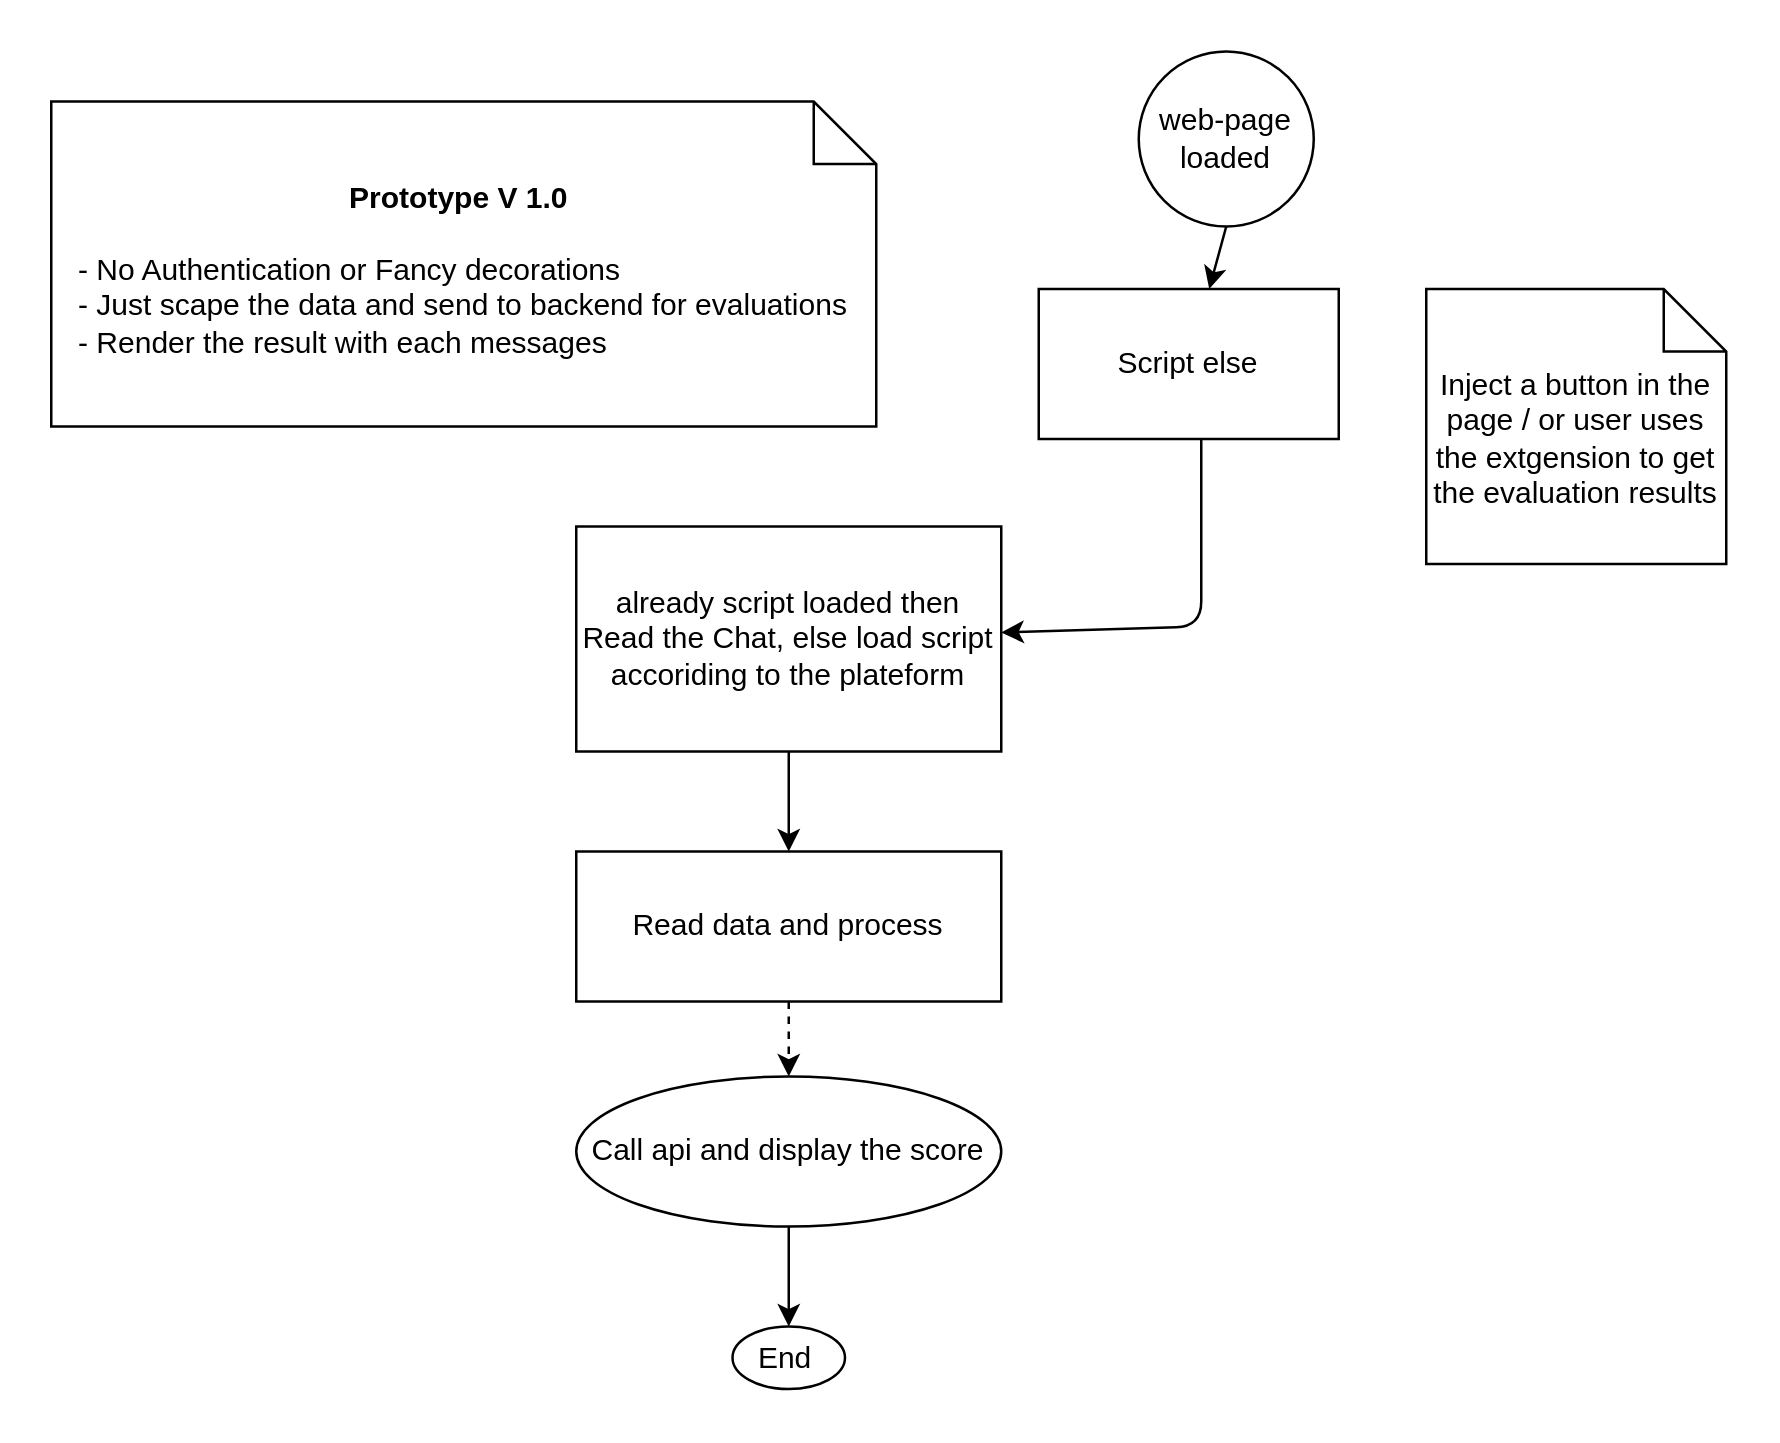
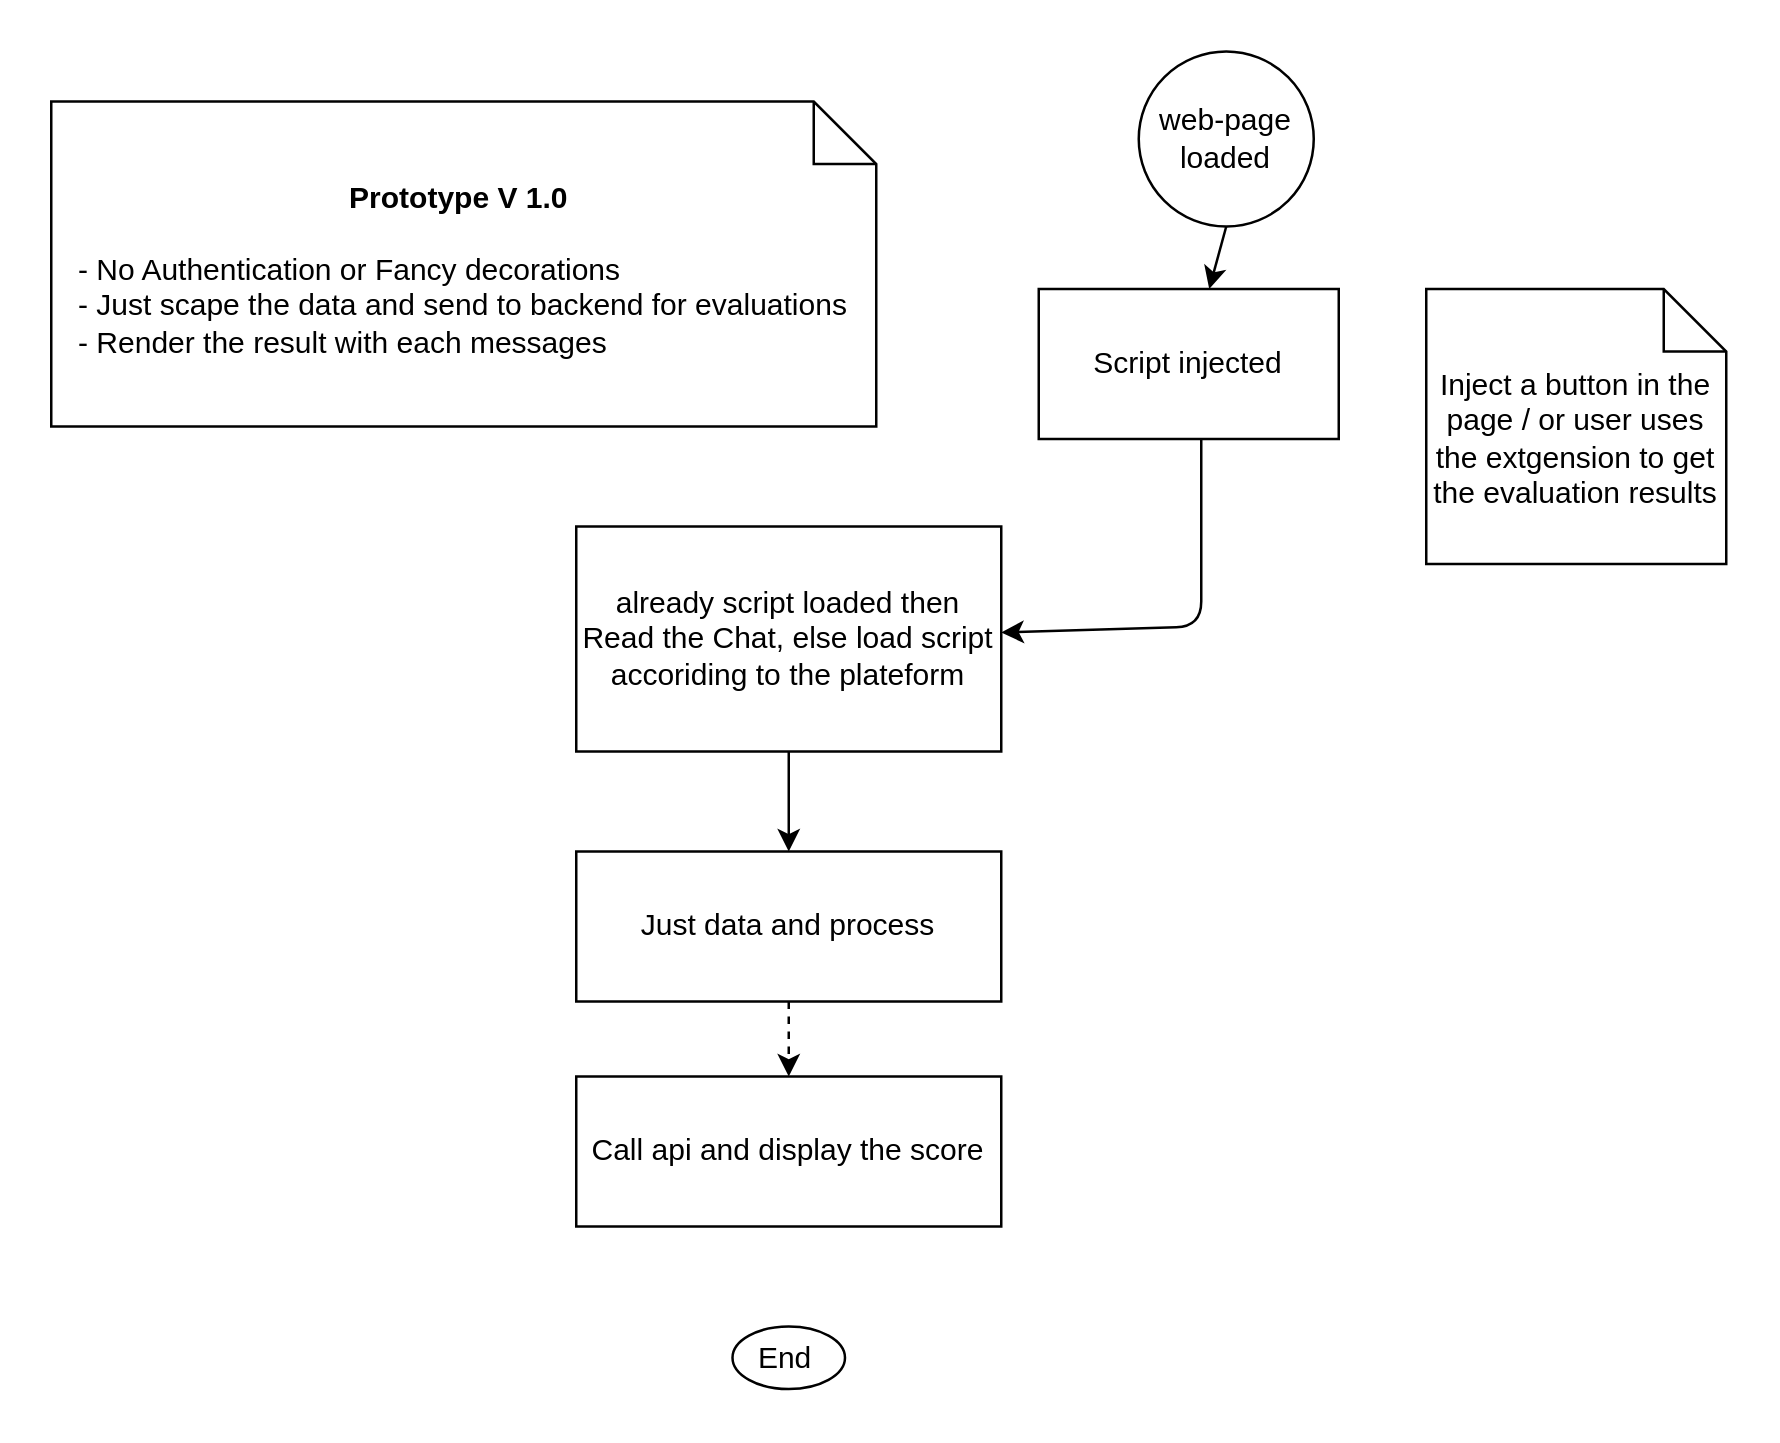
node "Script else": label "Script else" -> "Script injected"
node "Read data and process": label "Read data and process" -> "Just data and process"
node "Call api and display the score": shape ellipse -> rectangle
edge "Call api and display the score" -> "End": removed
